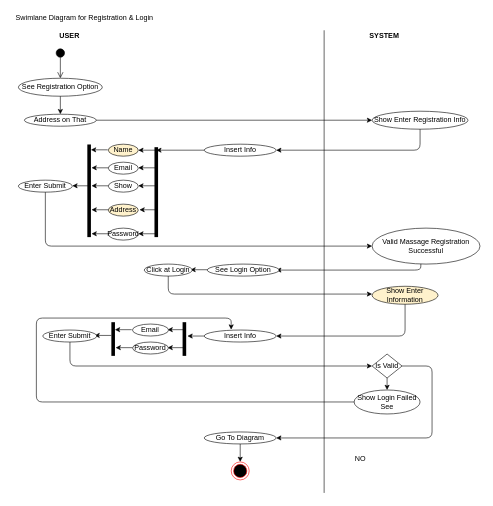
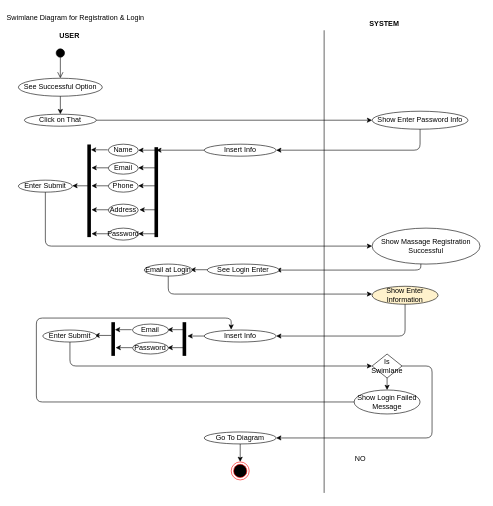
node "Swimlane Diagram for Registration & Login": moved (84, 18) -> (75, 18)
node "SYSTEM": moved (384, 36) -> (384, 24)
node "See Registration Option": label "See Registration Option" -> "See Successful Option"
node "Address on That": label "Address on That" -> "Click on That"
node "Show Enter Registration Info": label "Show Enter Registration Info" -> "Show Enter Password Info"
node "Name": fillcolor #fff2cc -> #ffffff
node "Show": label "Show" -> "Phone"
node "Address": fillcolor #fff2cc -> #ffffff
node "Valid Massage Registration Successful": label "Valid Massage Registration Successful" -> "Show Massage Registration Successful"
node "Click at Login": label "Click at Login" -> "Email at Login"
node "See Login Option": label "See Login Option" -> "See Login Enter"
node "Is Valid": label "Is Valid" -> "Is Swimlane"
node "Show Login Failed See": label "Show Login Failed See" -> "Show Login Failed Message"
